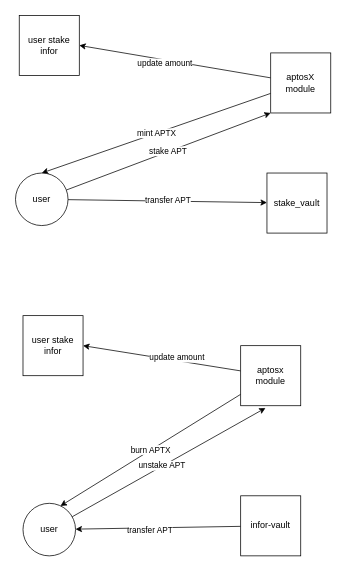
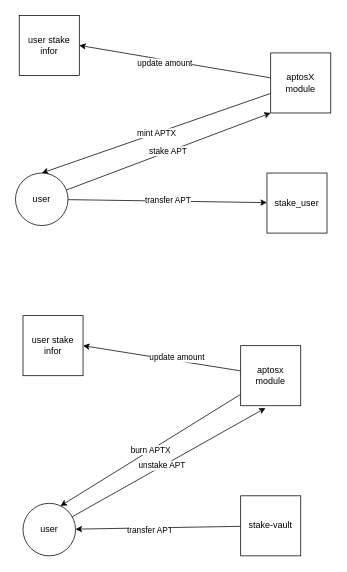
node "stake_vault": label "stake_vault" -> "stake_user"
node "infor-vault": label "infor-vault" -> "stake-vault"
